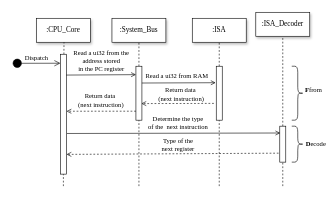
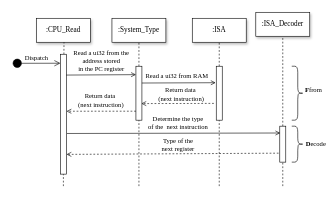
node ":CPU_Core": label ":CPU_Core" -> ":CPU_Read"
node ":System_Bus": label ":System_Bus" -> ":System_Type"
